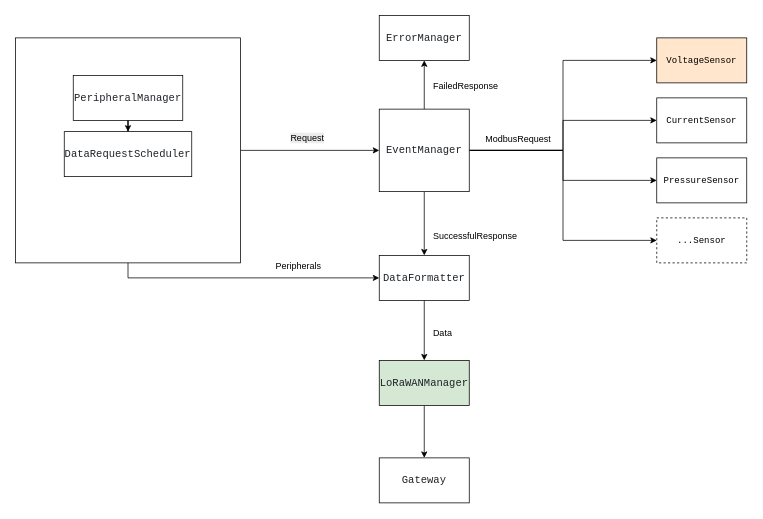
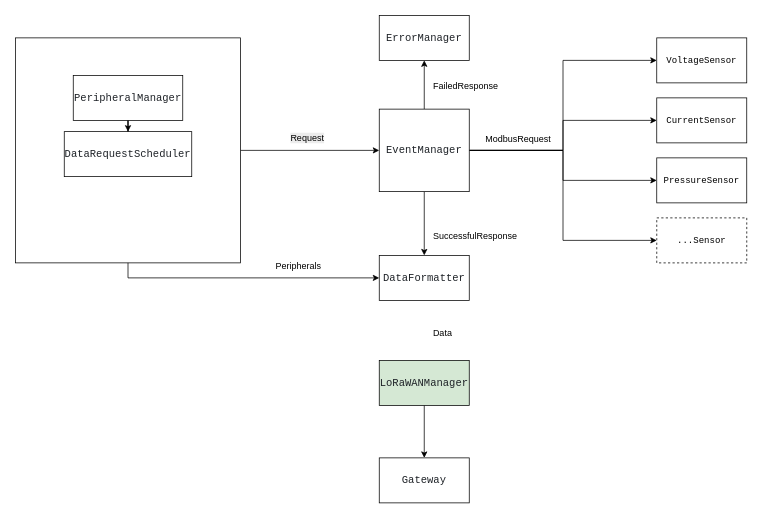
node "VoltageSensor": fillcolor #ffe6cc -> #ffffff
edge "DataFormatter" -> "LoRaWANManager": removed
